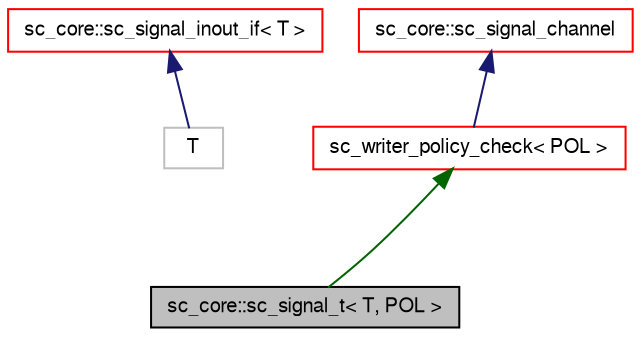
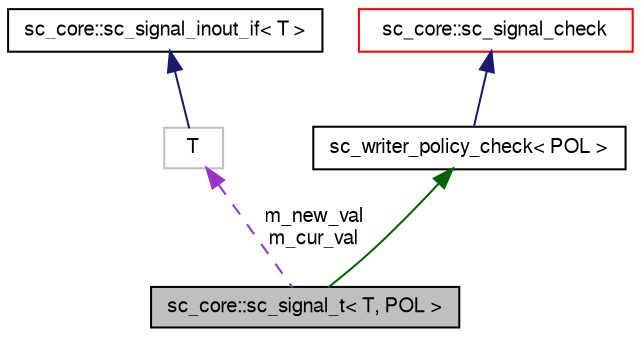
node "sc_core::sc_signal_inout_if< T >": color red -> black
node "sc_core::sc_signal_channel": label "sc_core::sc_signal_channel" -> "sc_core::sc_signal_check"
node "sc_writer_policy_check< POL >": color red -> black
edge "sc_core::sc_signal_t< T, POL >" -> "T": added, label "m_new_val m_cur_val"
